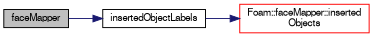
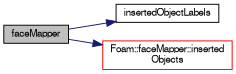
edge "insertedObjectLabels" -> "Foam::faceMapper::inserted Objects": now "faceMapper" -> "Foam::faceMapper::inserted Objects"
